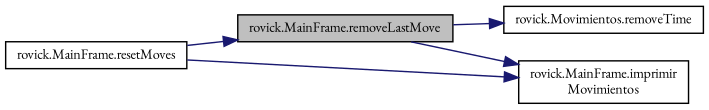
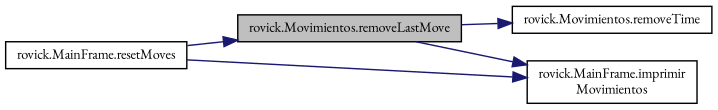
node "rovick.MainFrame.removeLastMove": label "rovick.MainFrame.removeLastMove" -> "rovick.Movimientos.removeLastMove"
